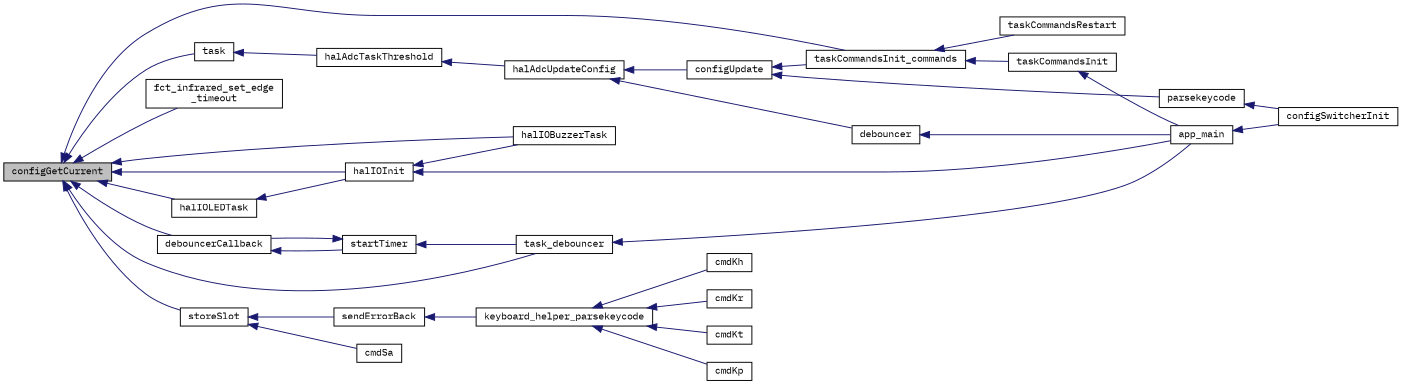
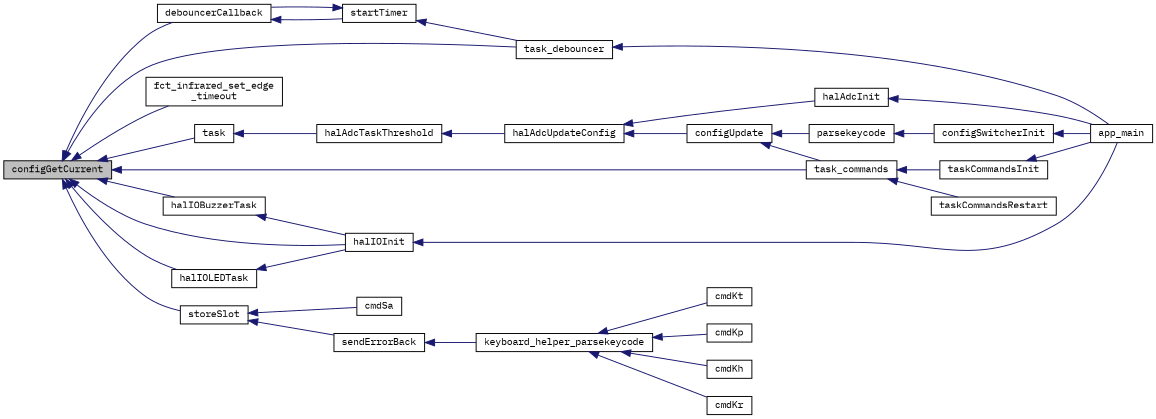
node "taskCommandsInit_commands": label "taskCommandsInit_commands" -> "task_commands"
edge "configSwitcherInit" -> "app_main": reversed
node "debouncer": label "debouncer" -> "halAdcInit"
edge "halIOBuzzerTask" -> "halIOInit": reversed
